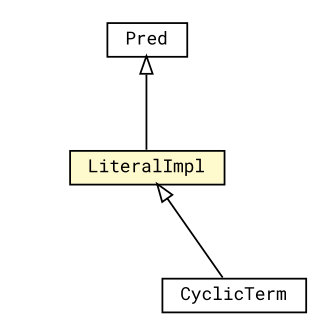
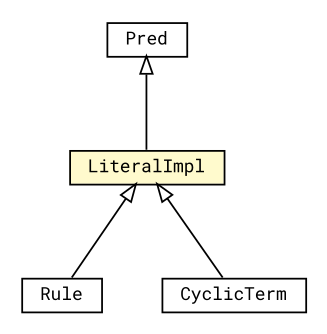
node "Rule": added
